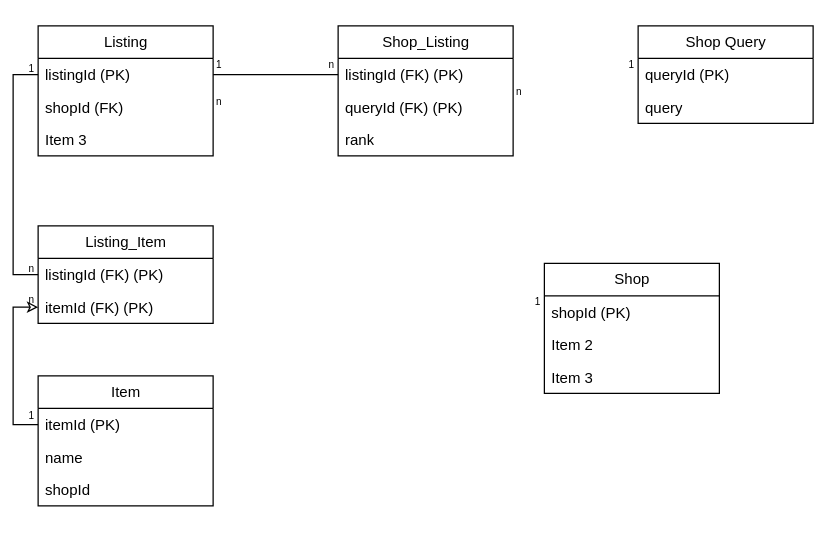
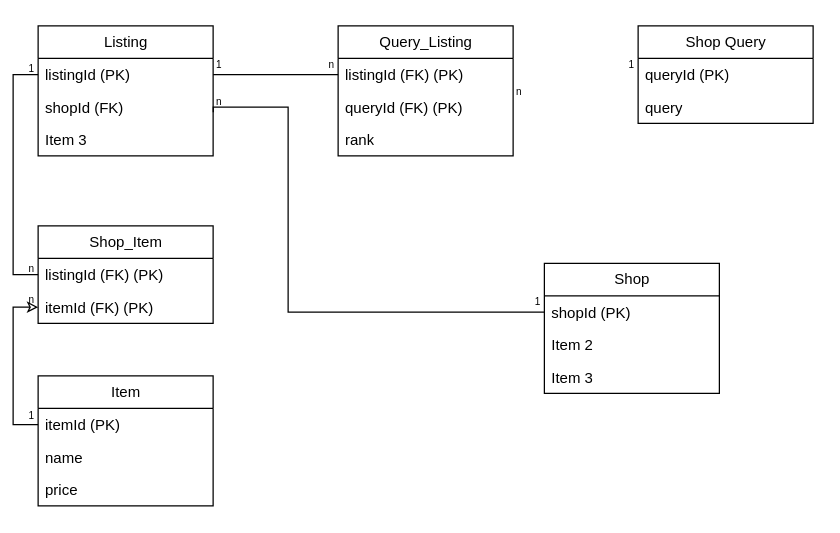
node "Shop_Listing": label "Shop_Listing" -> "Query_Listing"
node "Listing_Item": label "Listing_Item" -> "Shop_Item"
edge "shopId (FK)" -- "shopId (PK)": added
node "shopId": label "shopId" -> "price"
